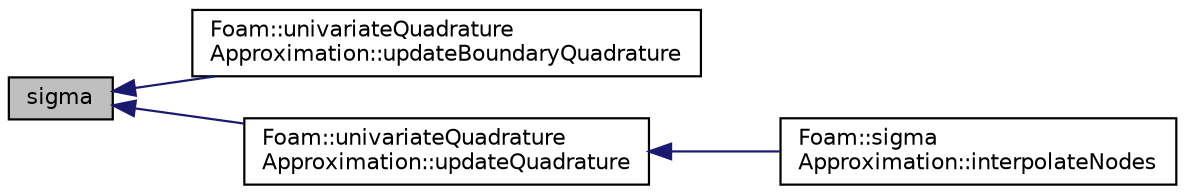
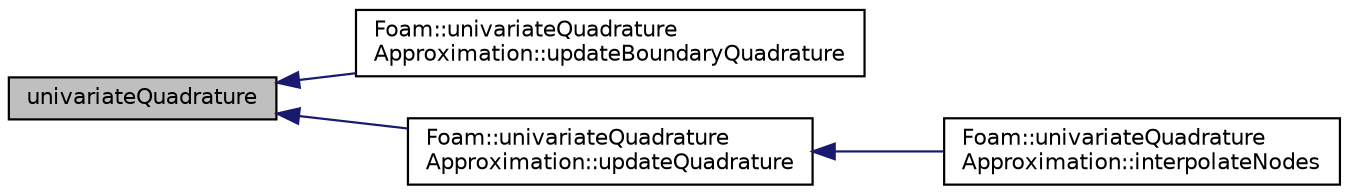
node "sigma": label "sigma" -> "univariateQuadrature"
node "Foam::sigma Approximation::interpolateNodes": label "Foam::sigma Approximation::interpolateNodes" -> "Foam::univariateQuadrature Approximation::interpolateNodes"
